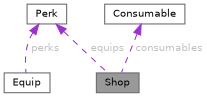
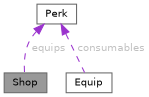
node "Consumable": removed
edge "Equip" -> "Perk": label " perks" -> " consumables"
